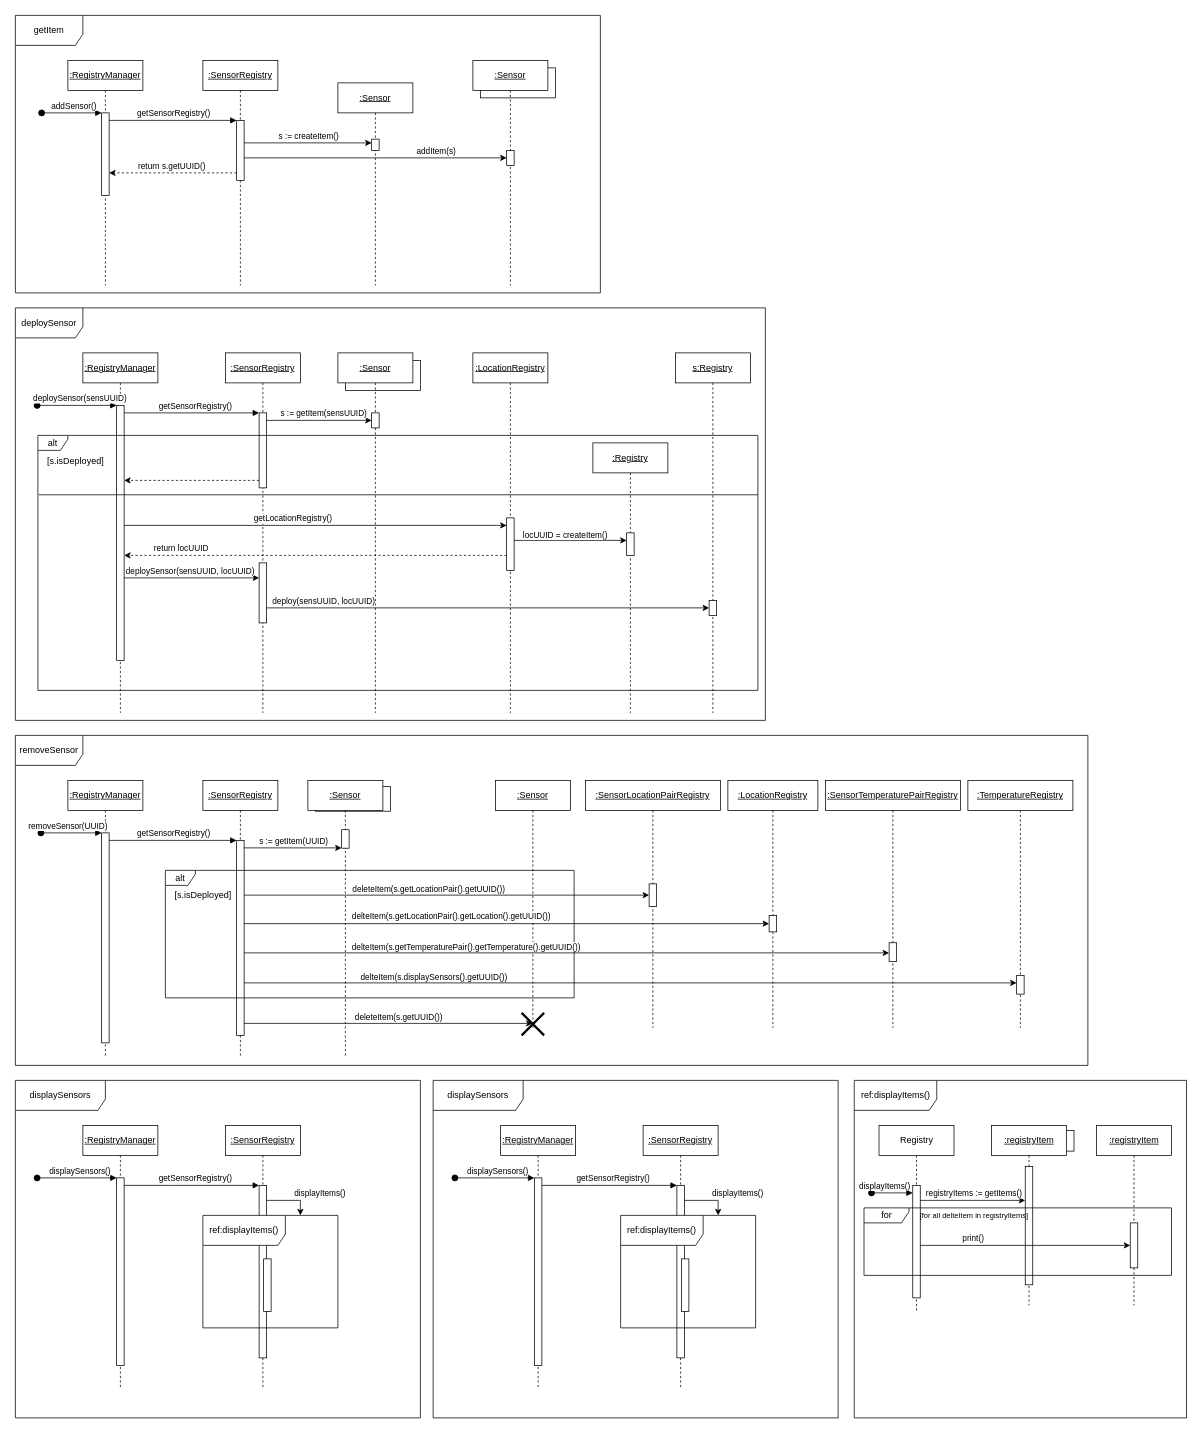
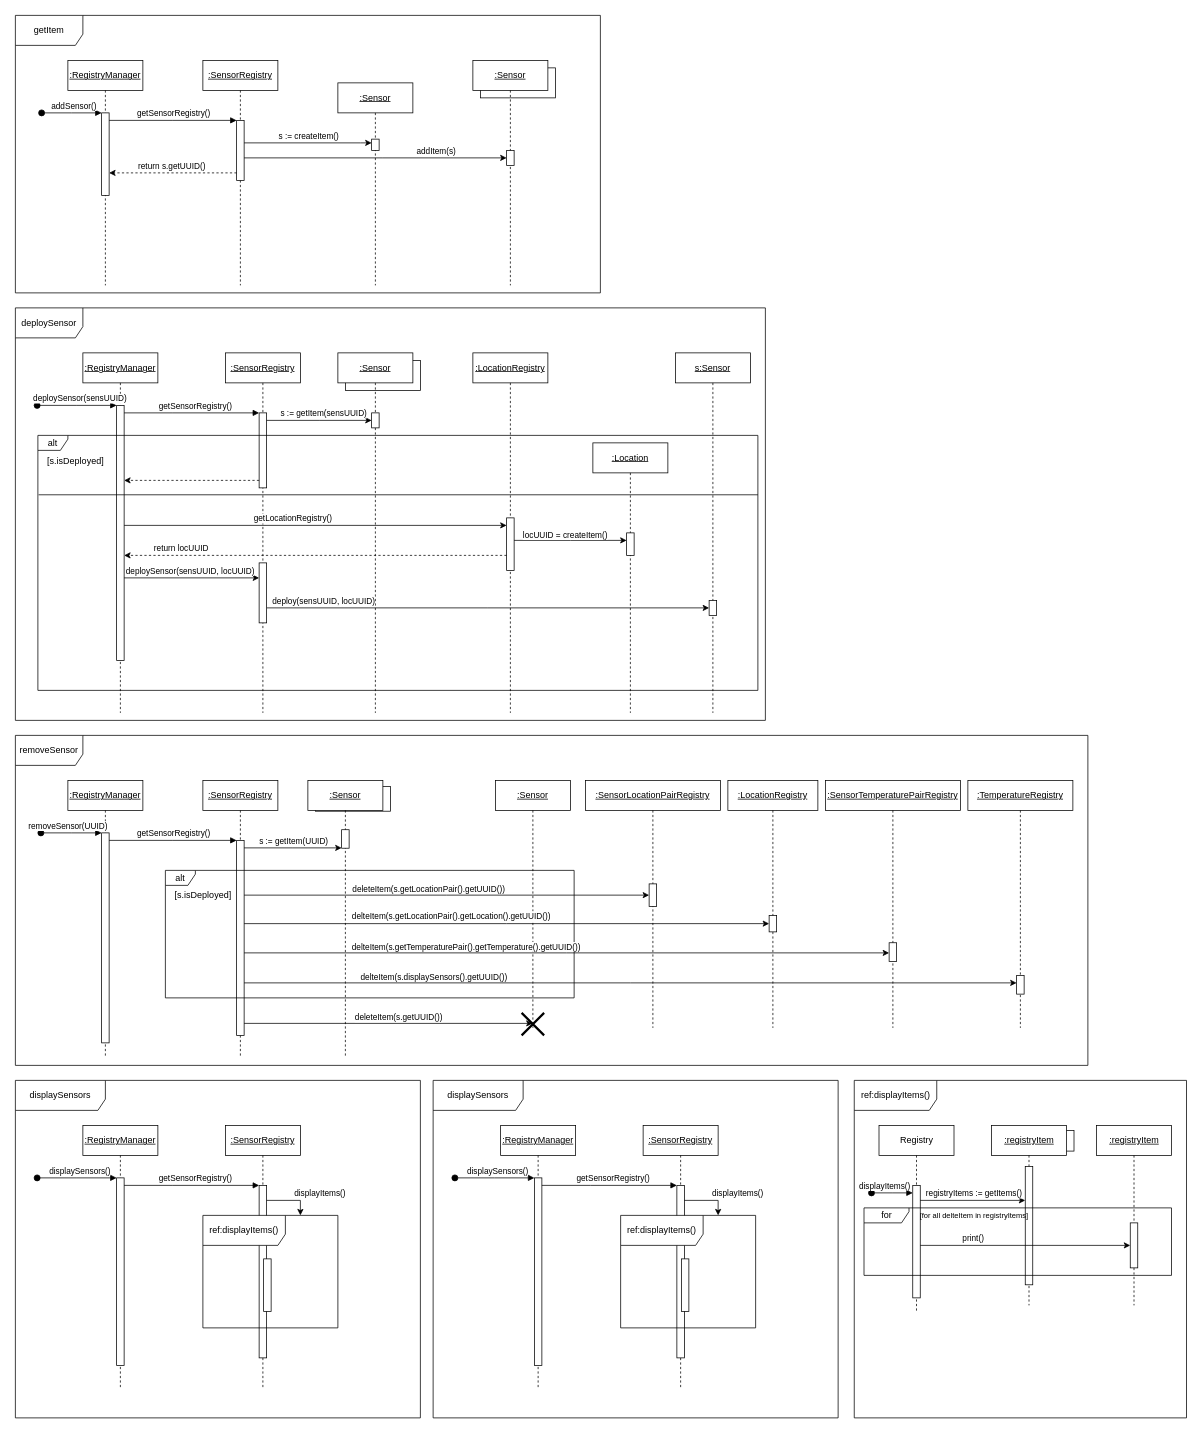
node "s:Registry": label "s:Registry" -> "s:Sensor"
node ":Registry": label ":Registry" -> ":Location"
